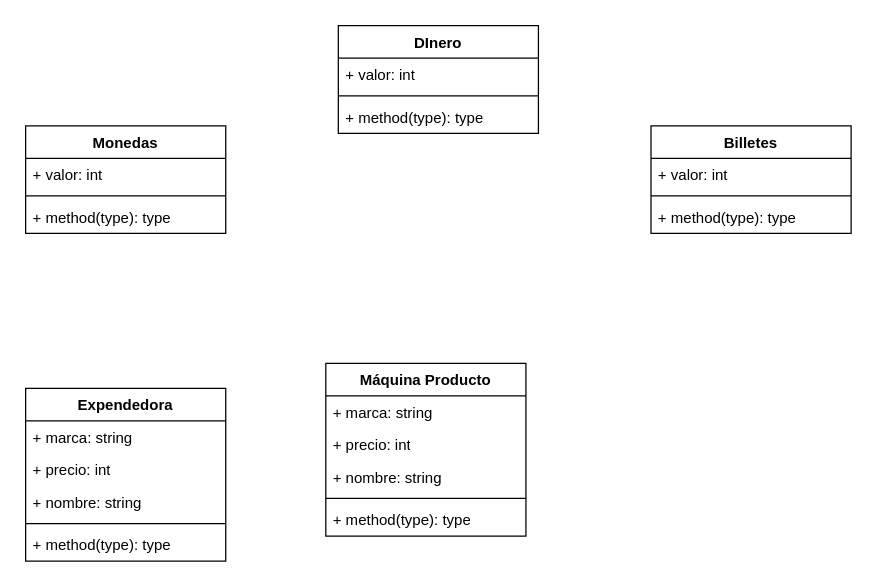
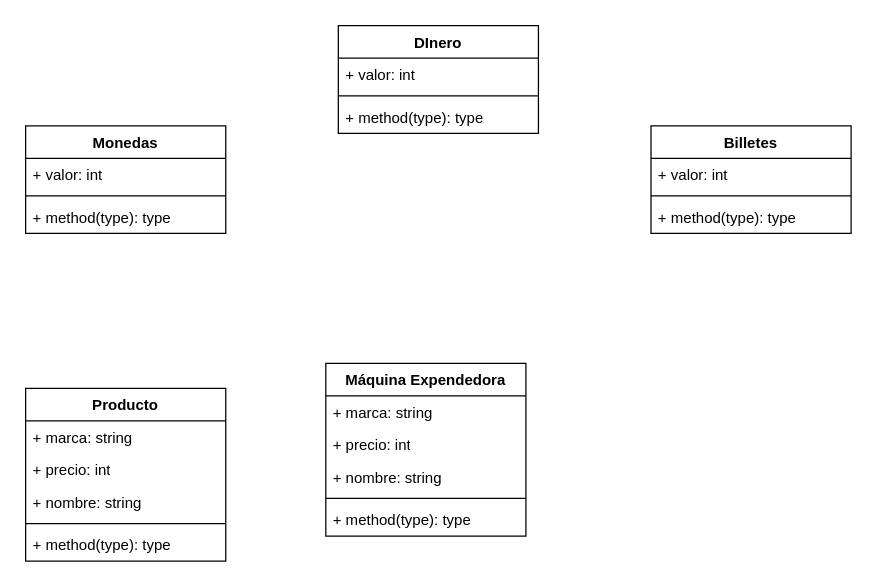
node "Máquina Producto": label "Máquina Producto" -> "Máquina Expendedora"
node "Expendedora": label "Expendedora" -> "Producto"
